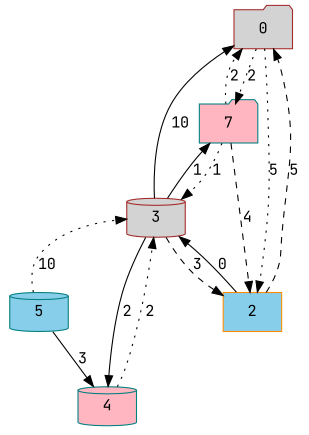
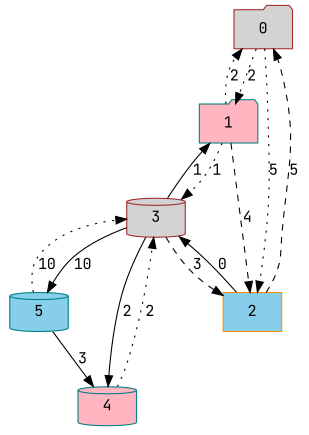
edge "3" -> "0": now "3" -> "5"
node "7": label "7" -> "1"
